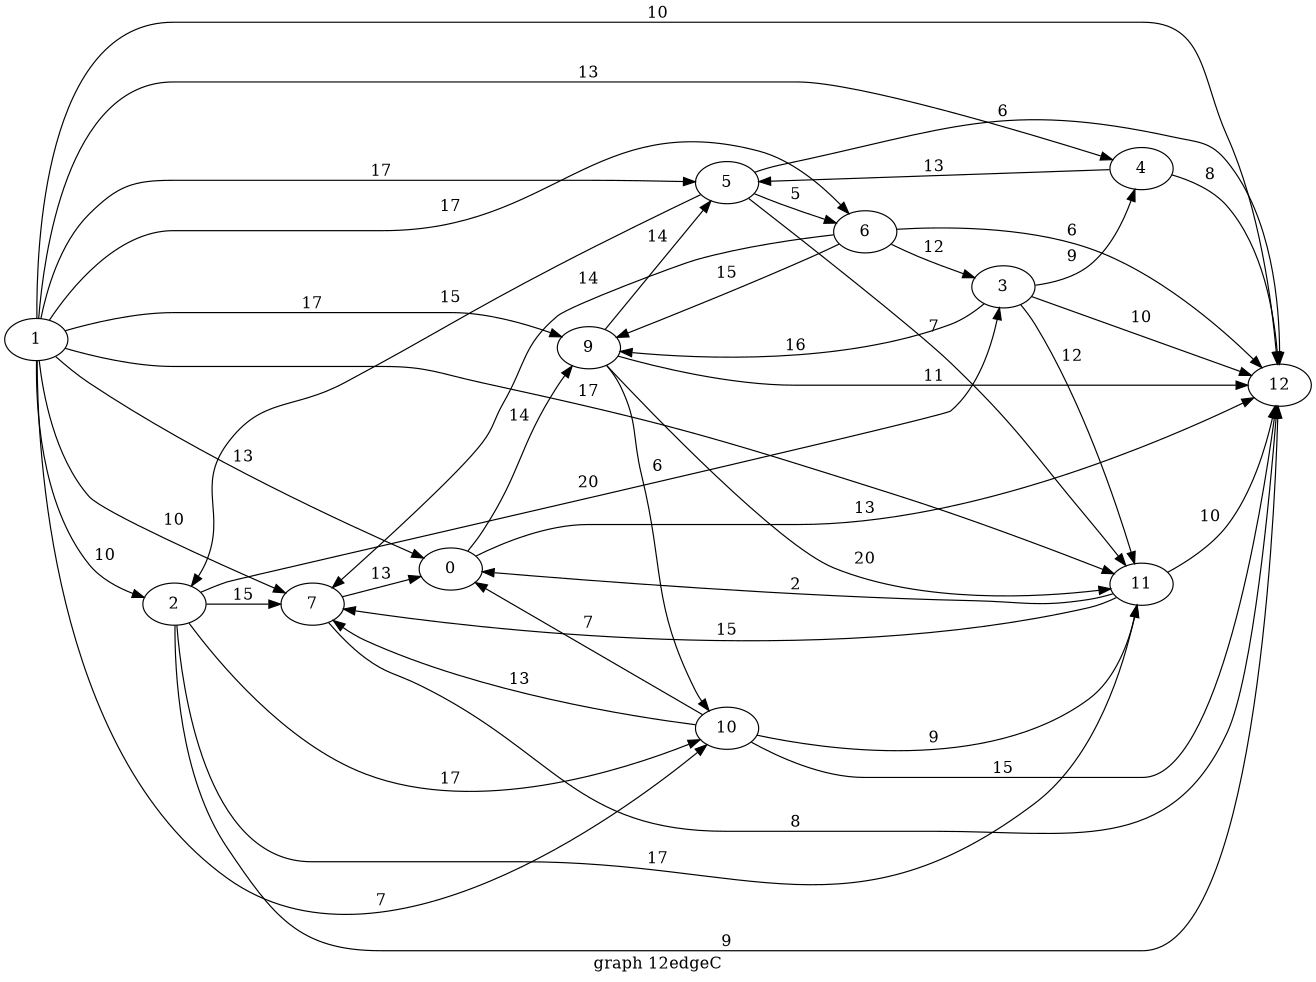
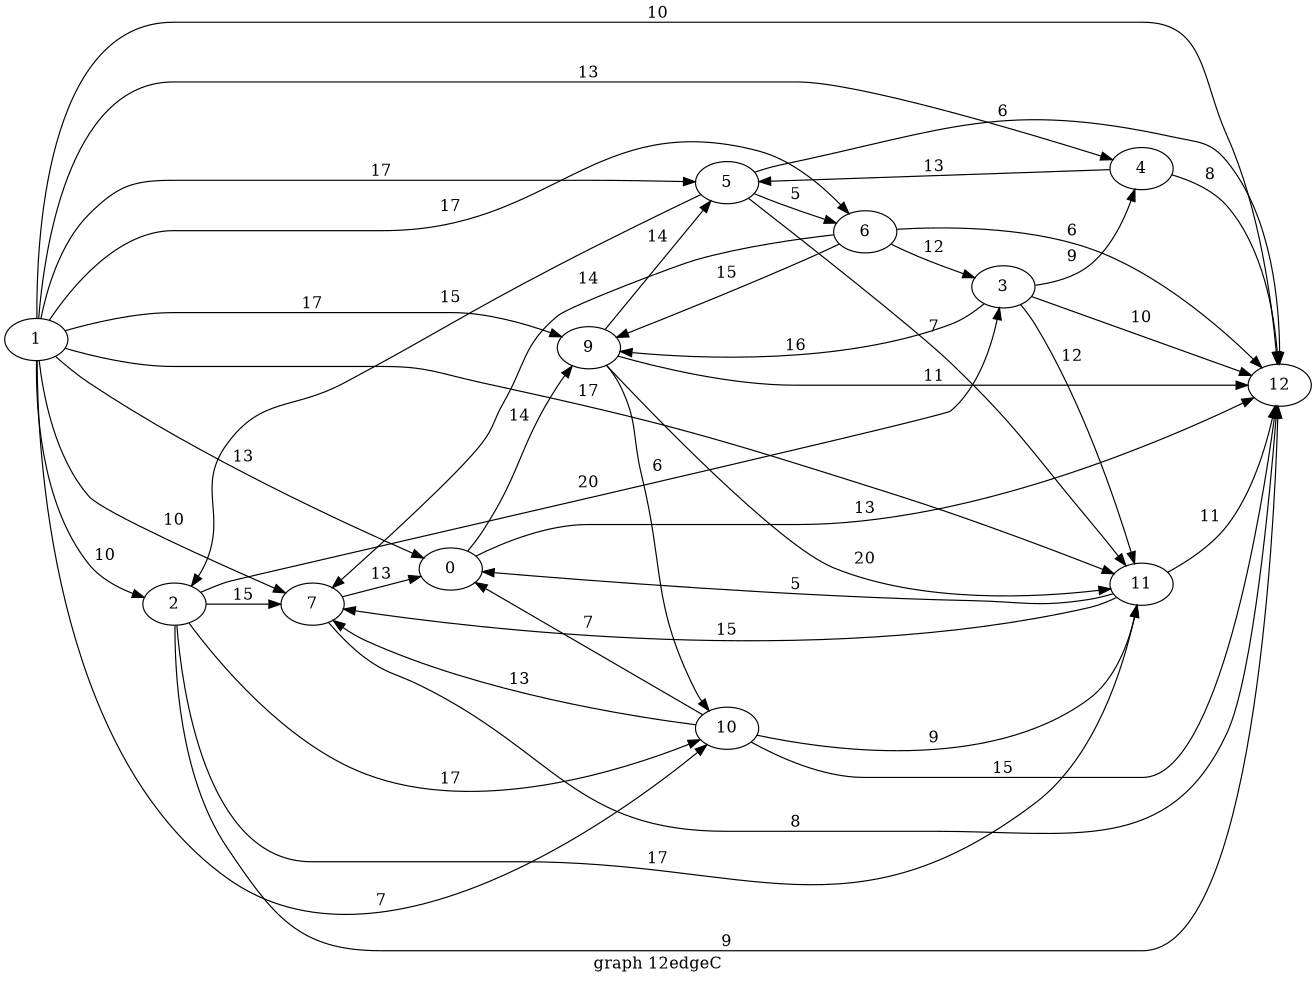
edge "11" -> "12": label " 10 " -> " 11 "
edge "11" -> "0": label " 2 " -> " 5 "
